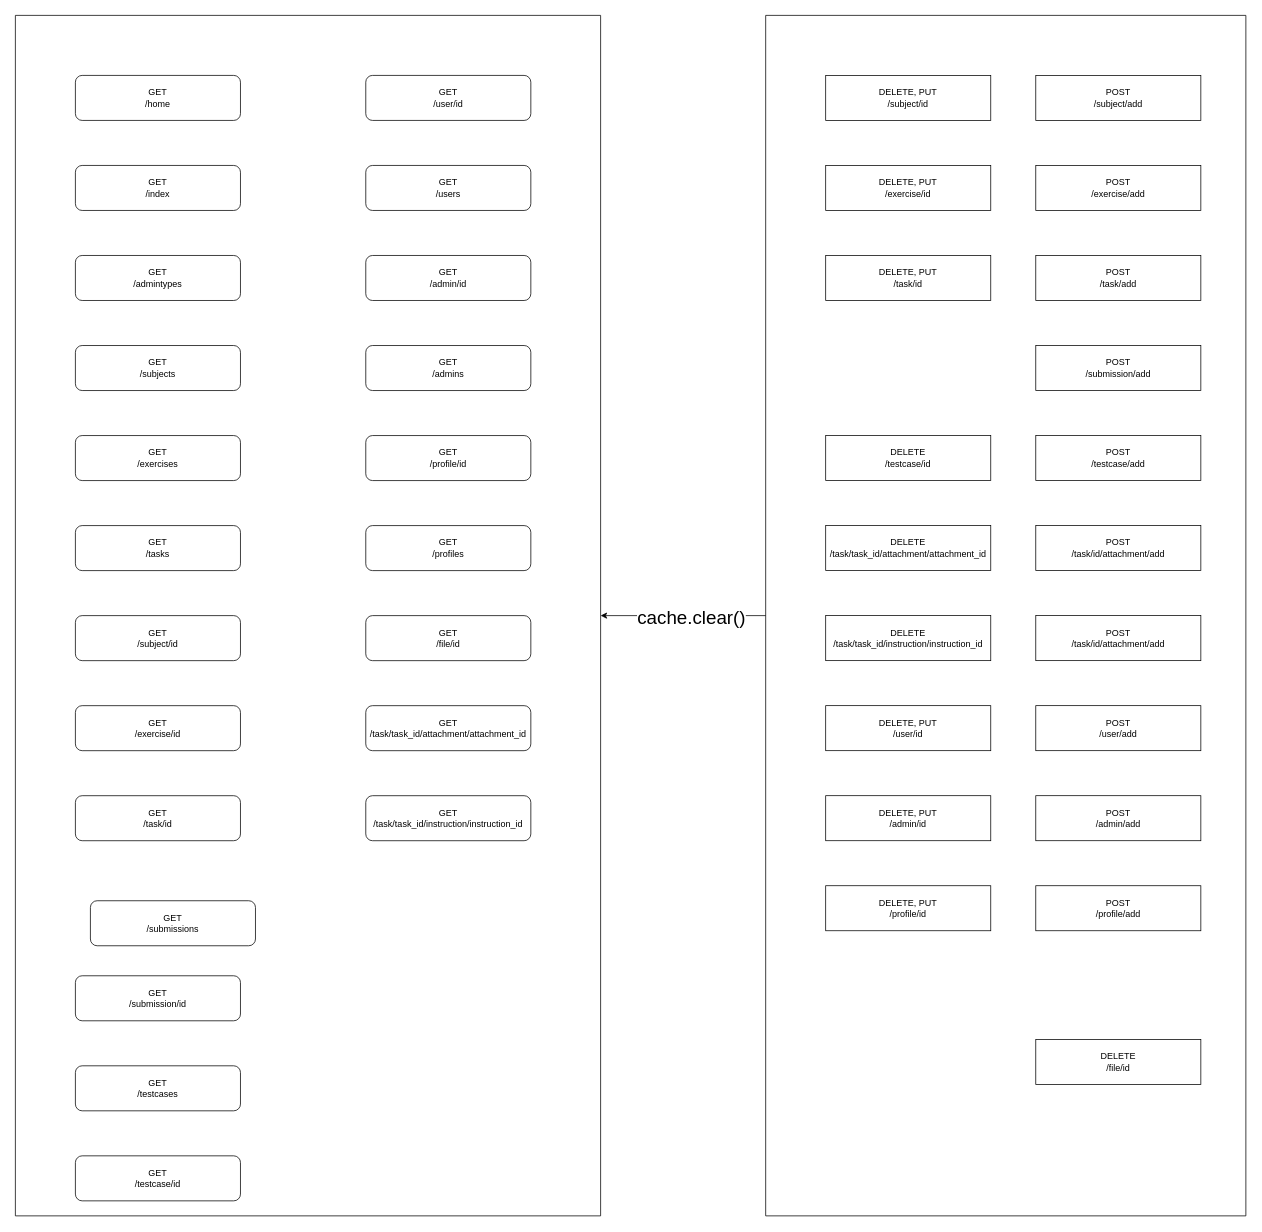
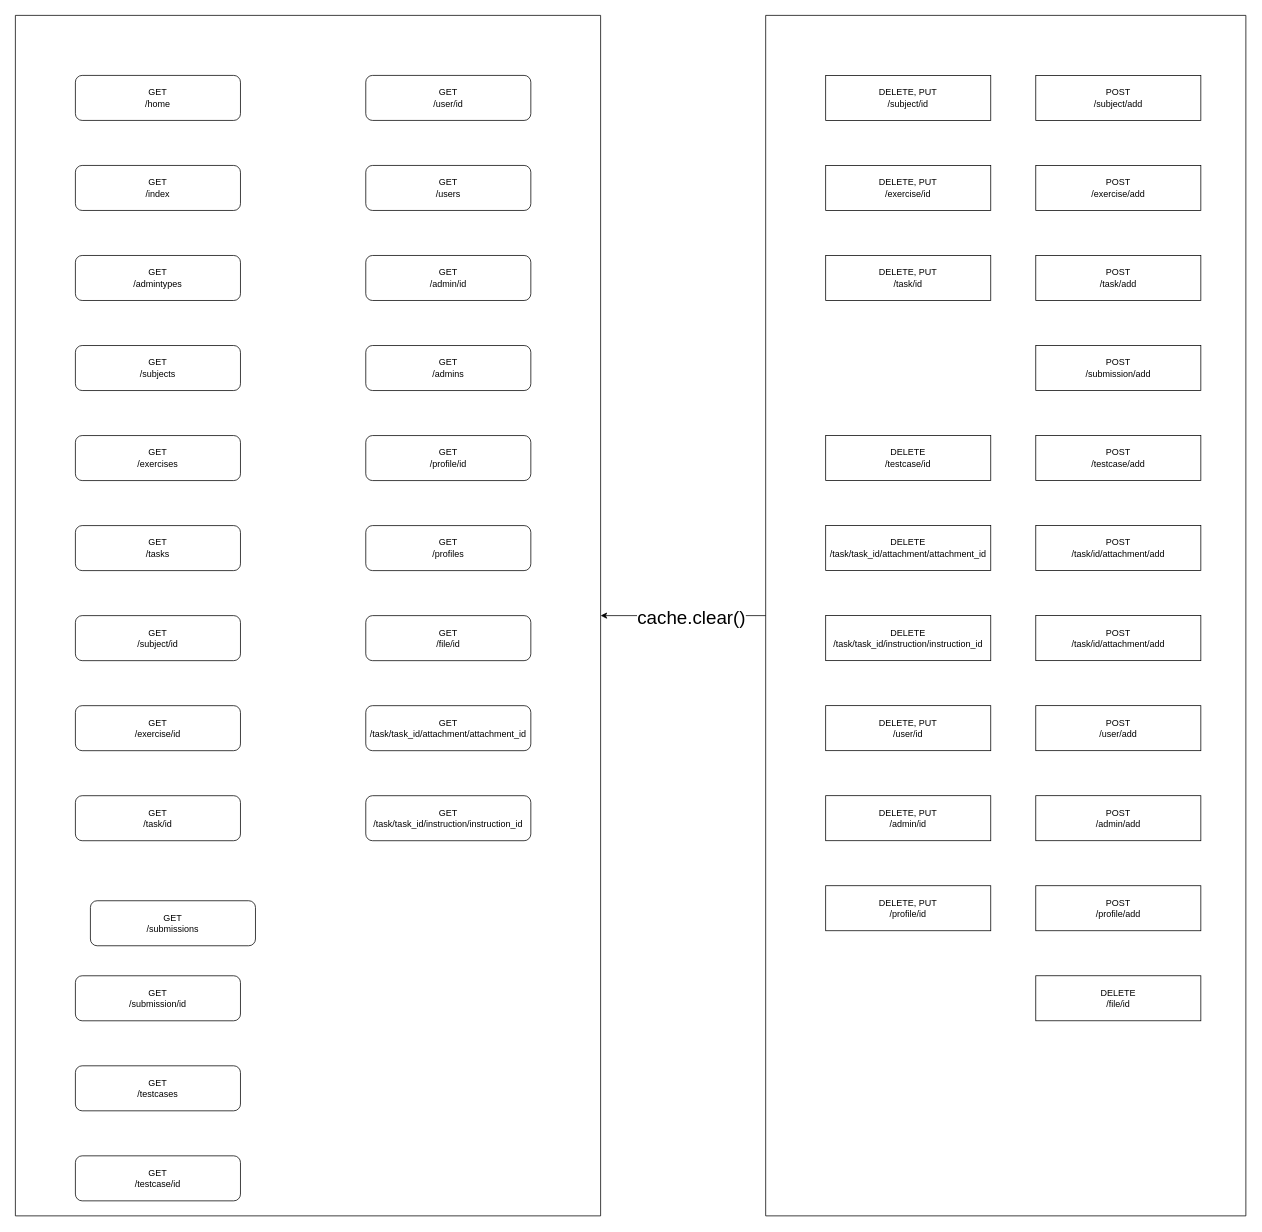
node "DELETE /file/id": moved (1118, 1062) -> (1118, 998)
